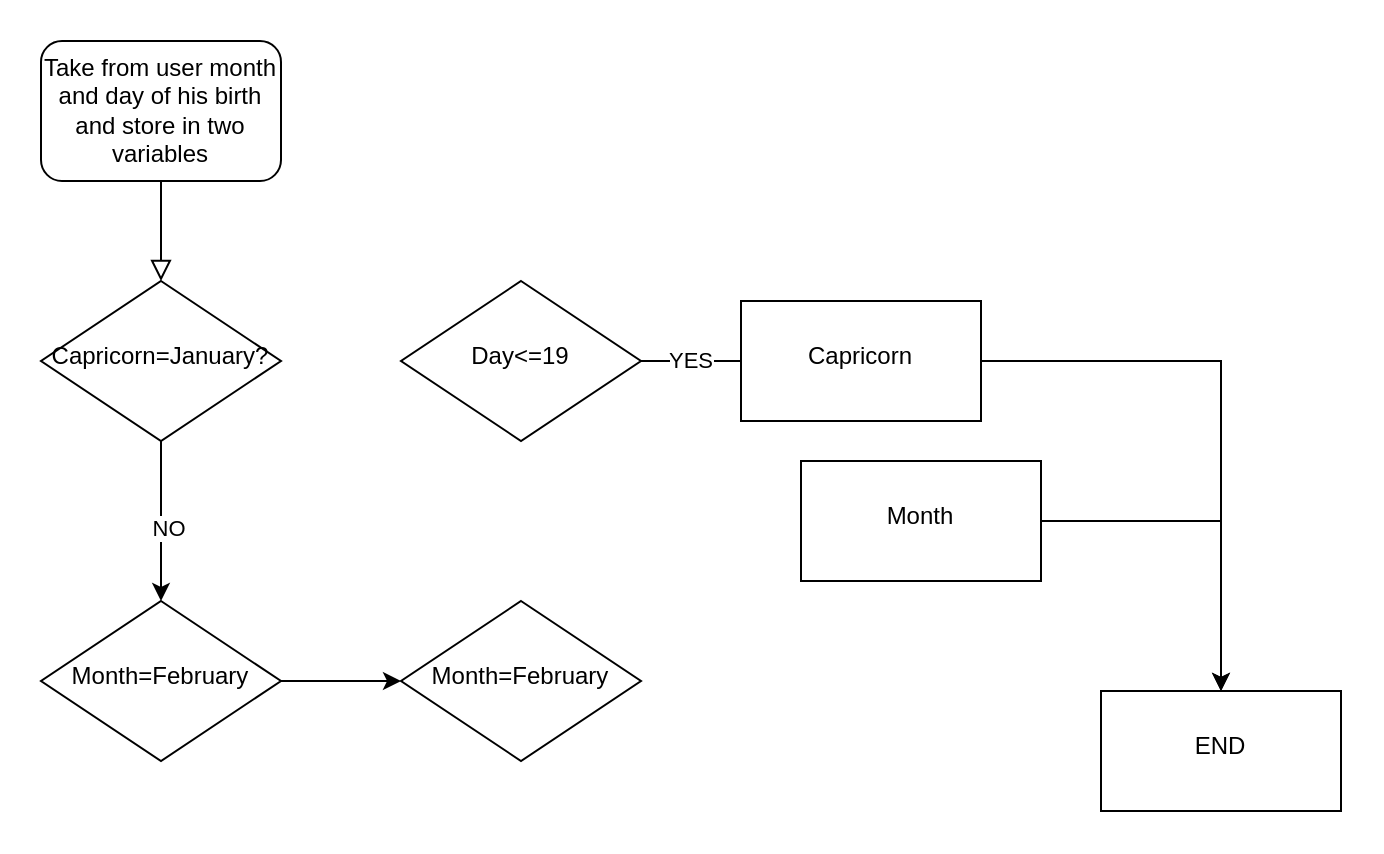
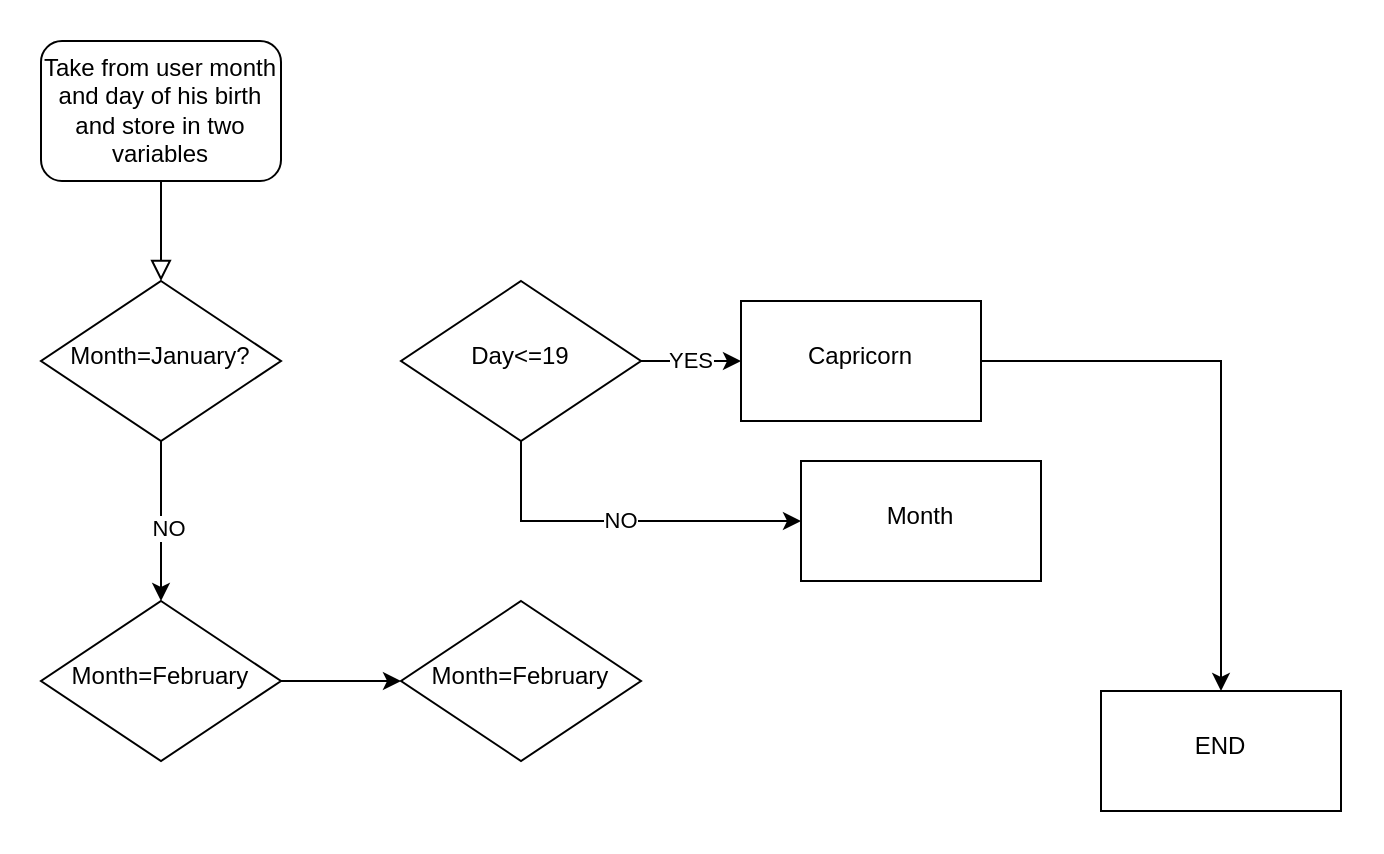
node "Capricorn=January?": label "Capricorn=January?" -> "Month=January?"
edge "Day<=19" -- "Capricorn": arrowhead none -> classic
edge "Day<=19" -> "Month": added, label "NO"
edge "Month" -> "END": removed
